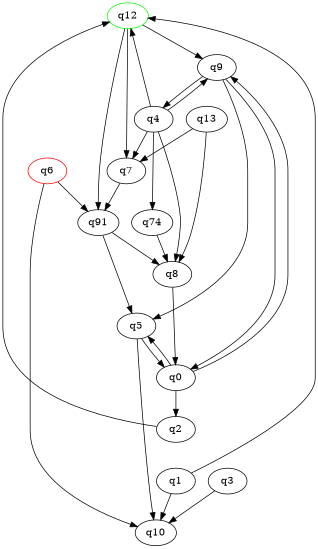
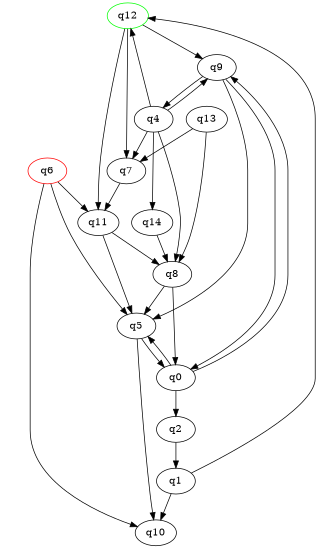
node "q91": label "q91" -> "q11"
node "q74": label "q74" -> "q14"
edge "q2" -> "q12": now "q2" -> "q1"
edge "q6" -> "q5": added
edge "q8" -> "q5": added
node "q3": removed
